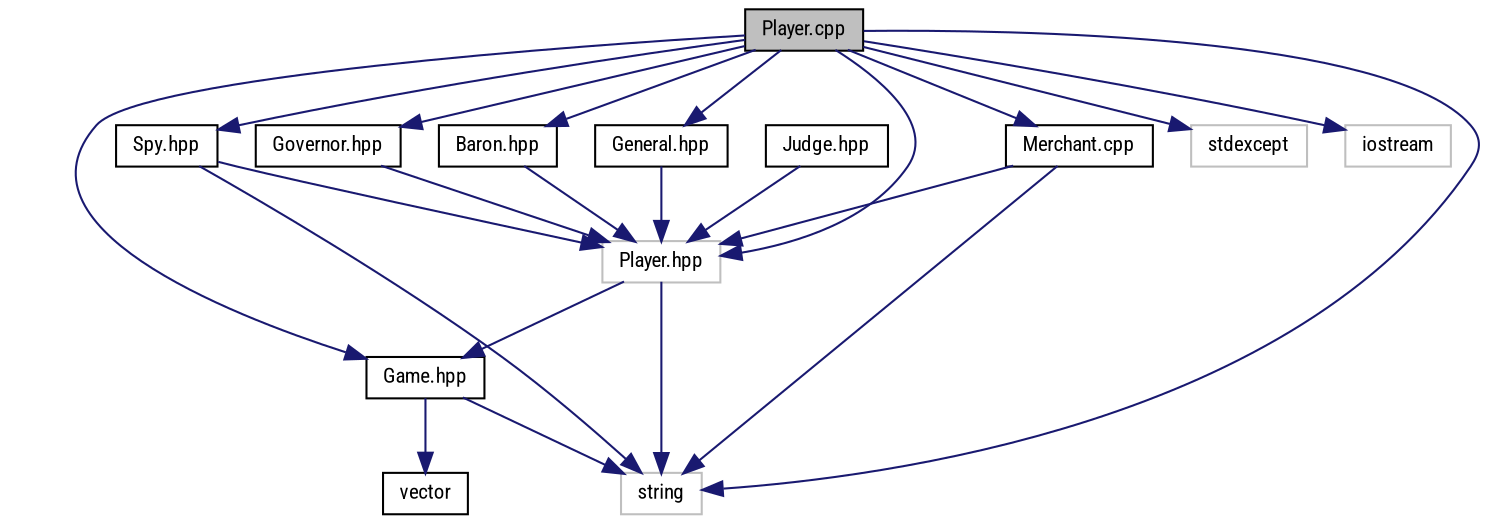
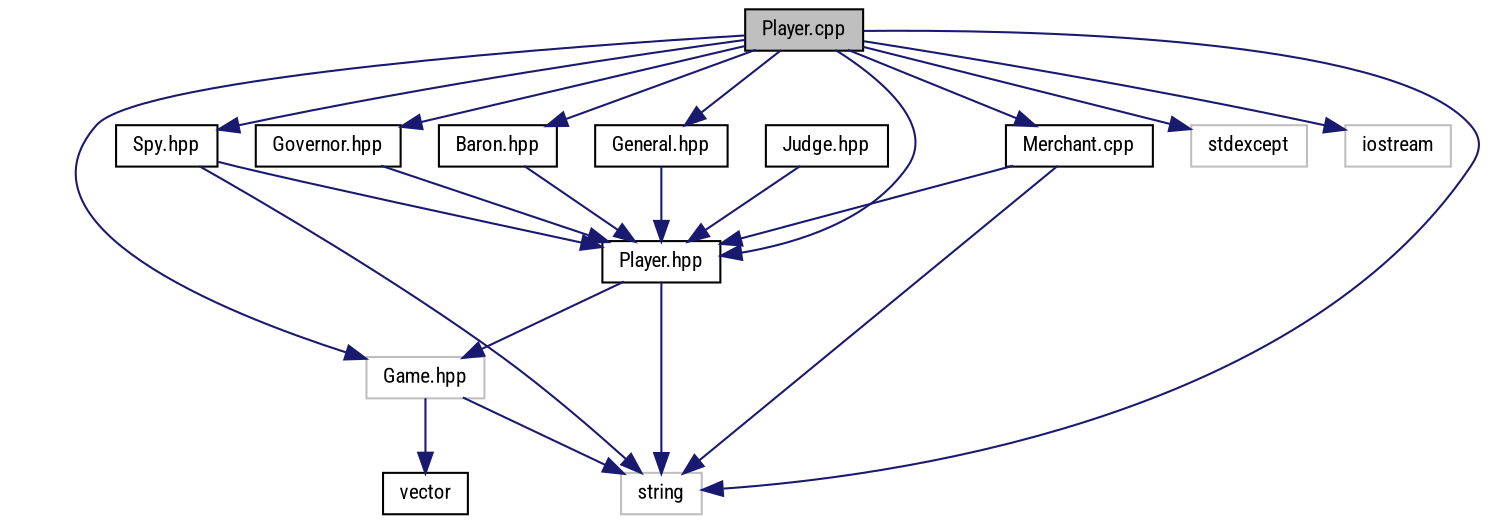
node "Player.hpp": color grey75 -> black
node "Game.hpp": color black -> grey75
